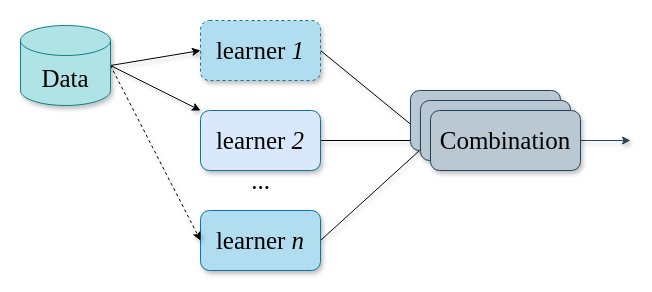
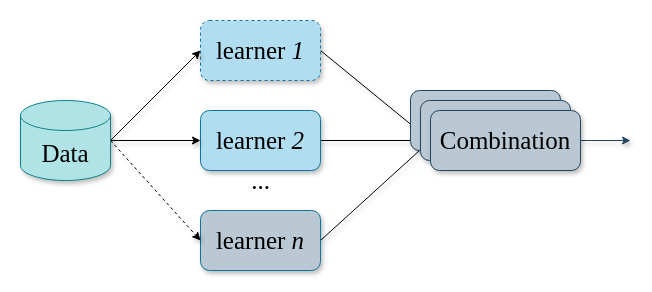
node "Data": moved (66, 66) -> (66, 141)
node "learner 2": fillcolor #dae8fc -> #b1ddf0
node "learner n": fillcolor #b1ddf0 -> #bac8d3
